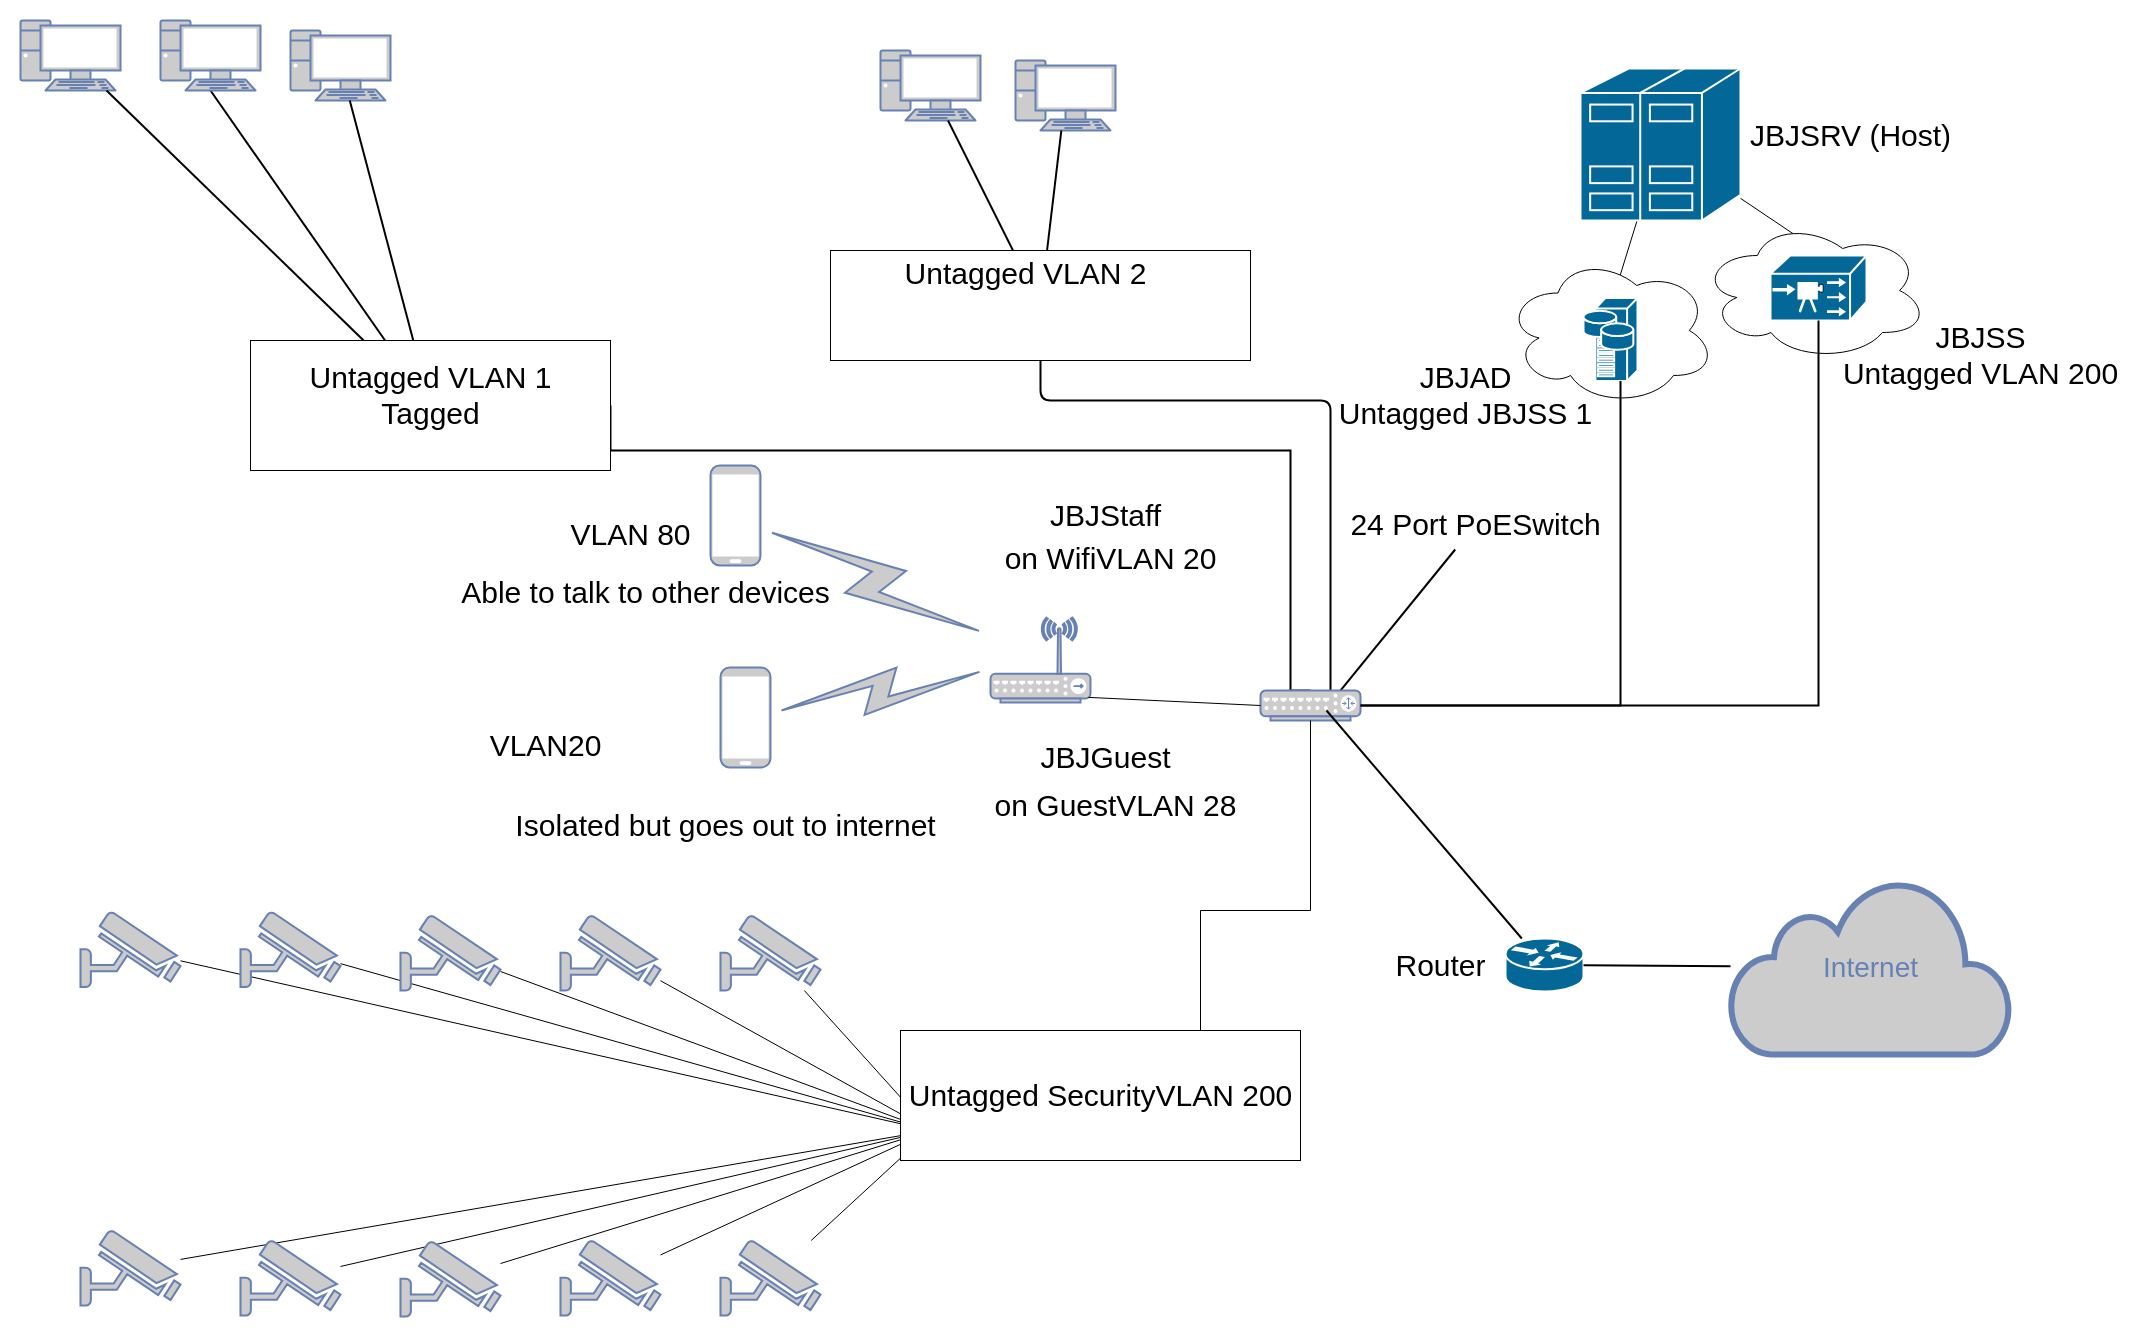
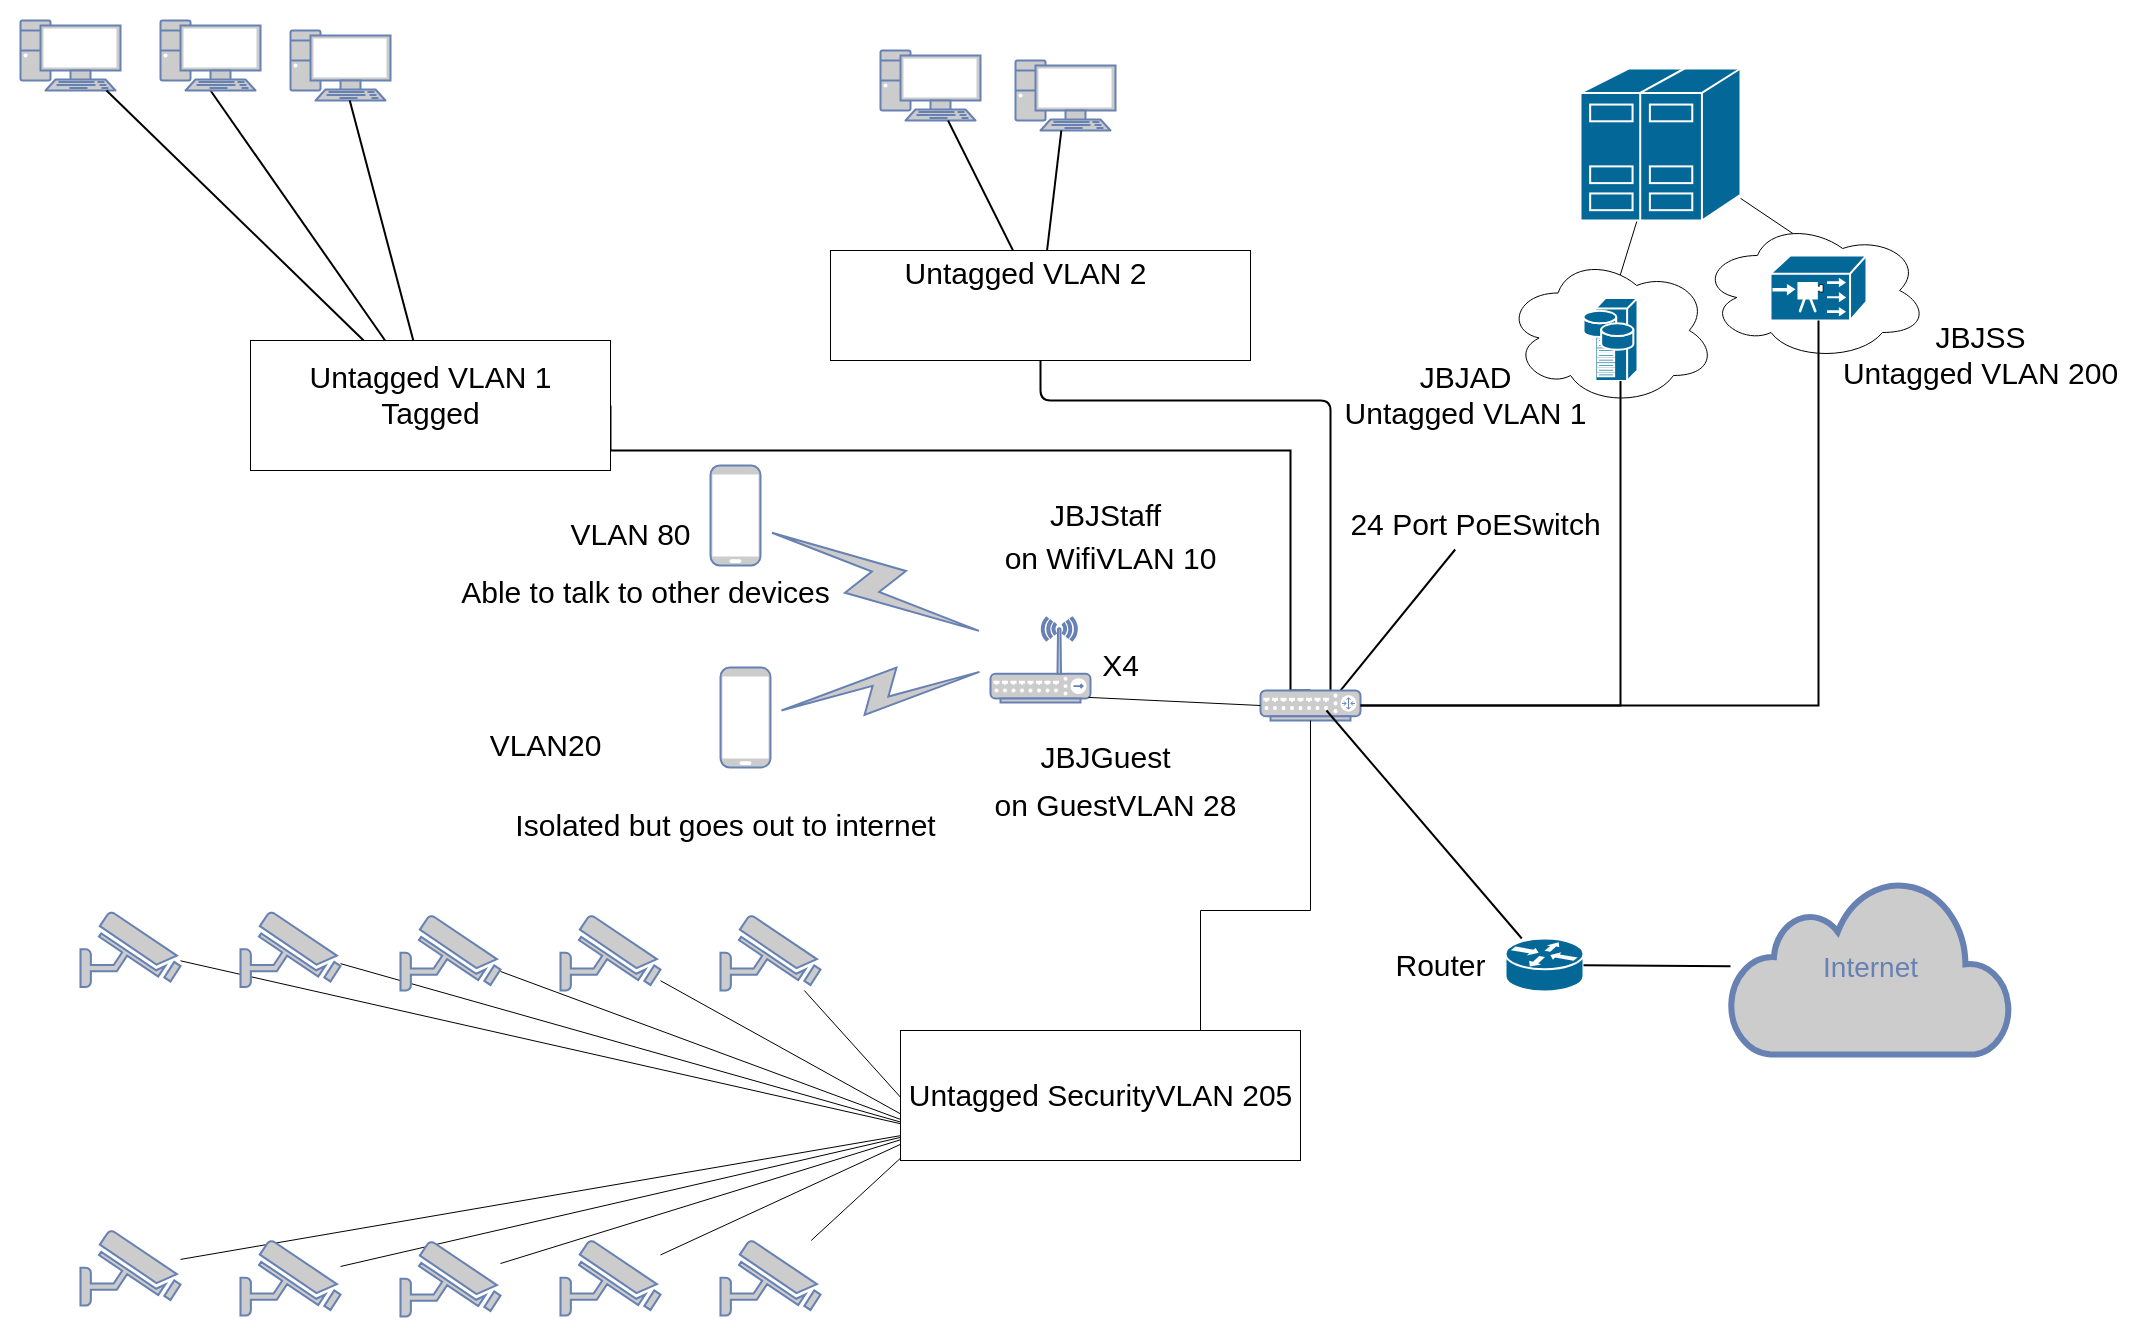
node "JBJSRV (Host)": removed
node "JBJAD Untagged JBJSS 1": label "JBJAD Untagged JBJSS 1" -> "JBJAD Untagged VLAN 1"
node "on WifiVLAN 20": label "on WifiVLAN 20" -> "on WifiVLAN 10"
node "X4": added
node "Untagged SecurityVLAN 200": label "Untagged SecurityVLAN 200" -> "Untagged SecurityVLAN 205"
